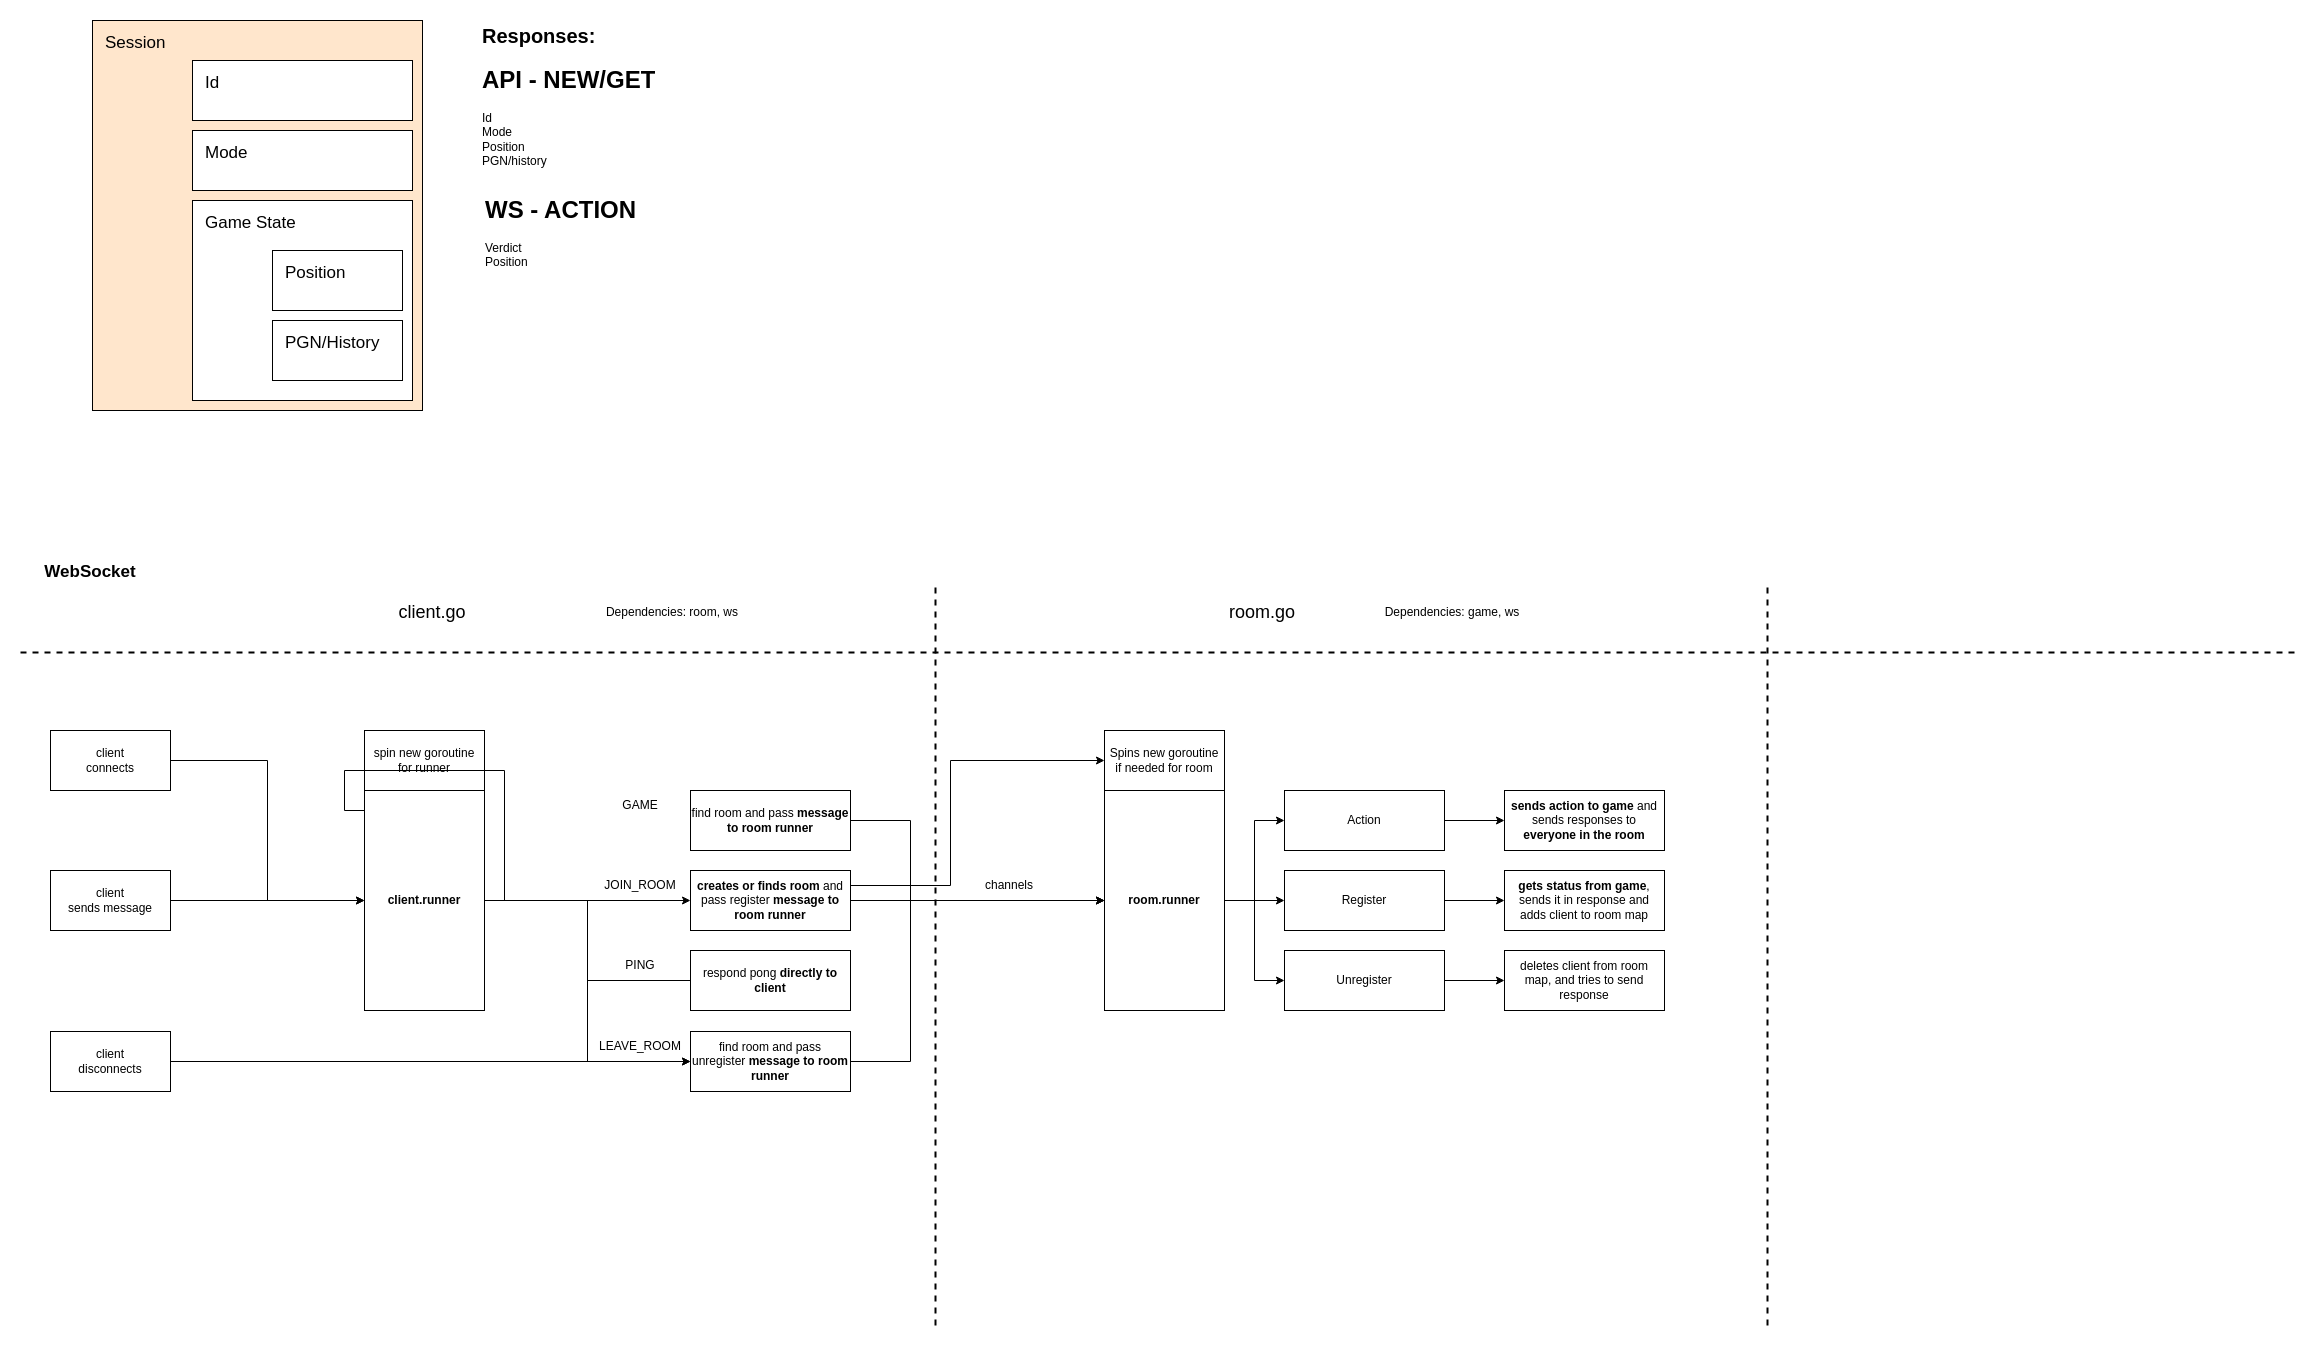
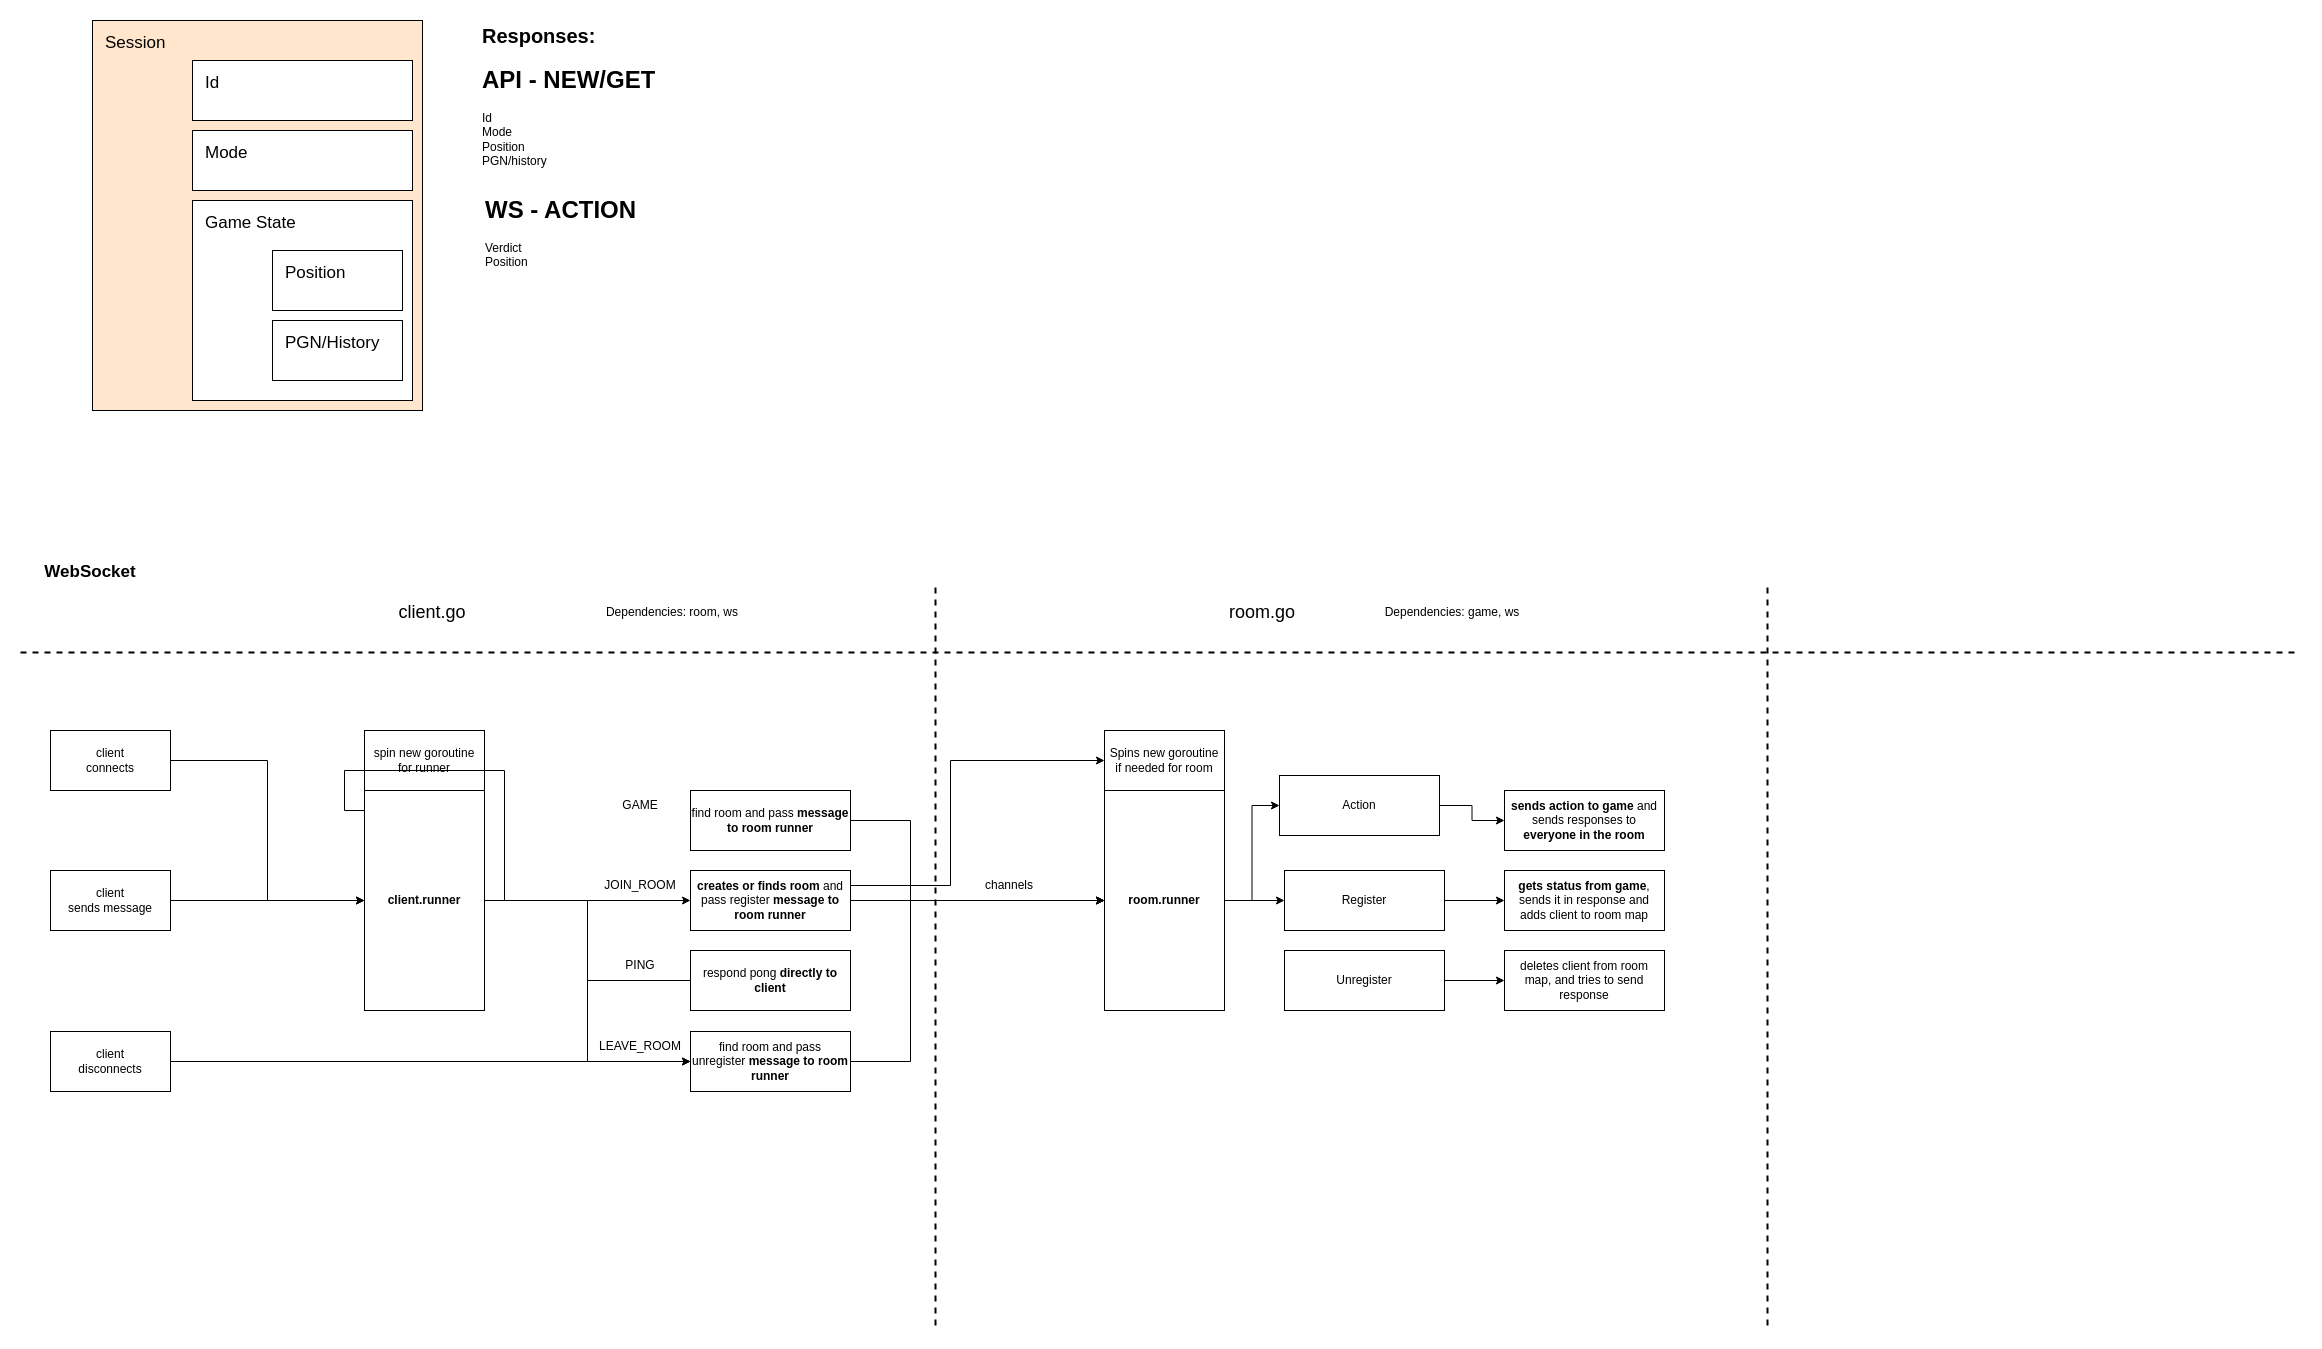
node "Action": moved (1365, 821) -> (1360, 806)
edge "room.runner" -> "Unregister": removed
